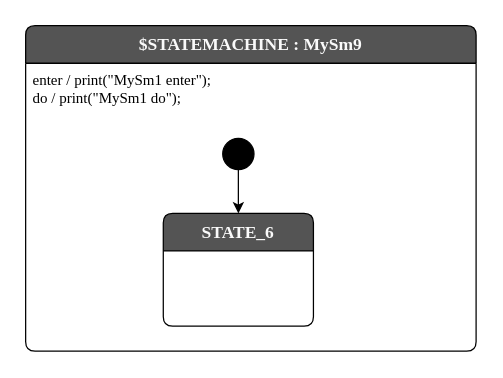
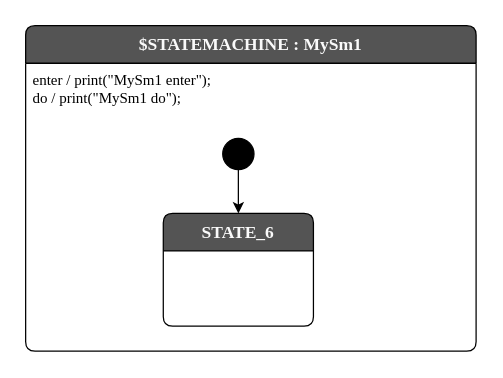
node "$STATEMACHINE : MySm9": label "$STATEMACHINE : MySm9" -> "$STATEMACHINE : MySm1"
